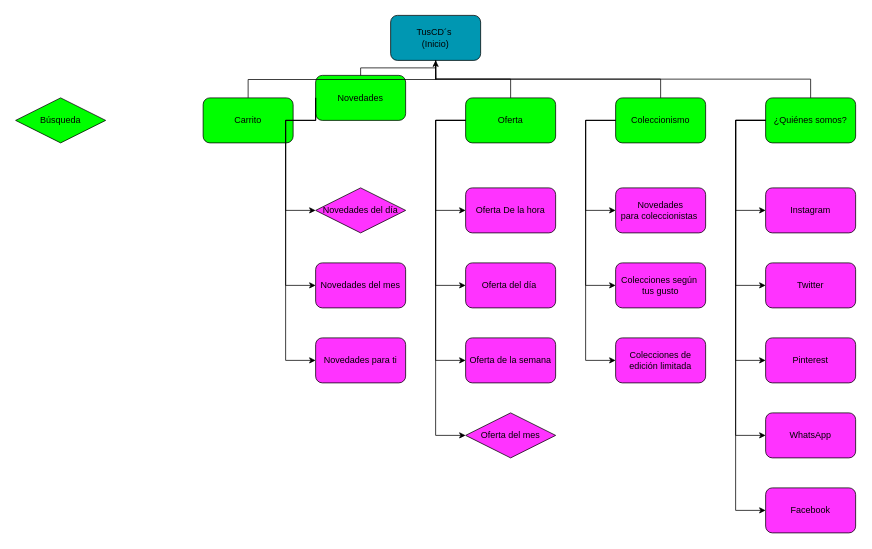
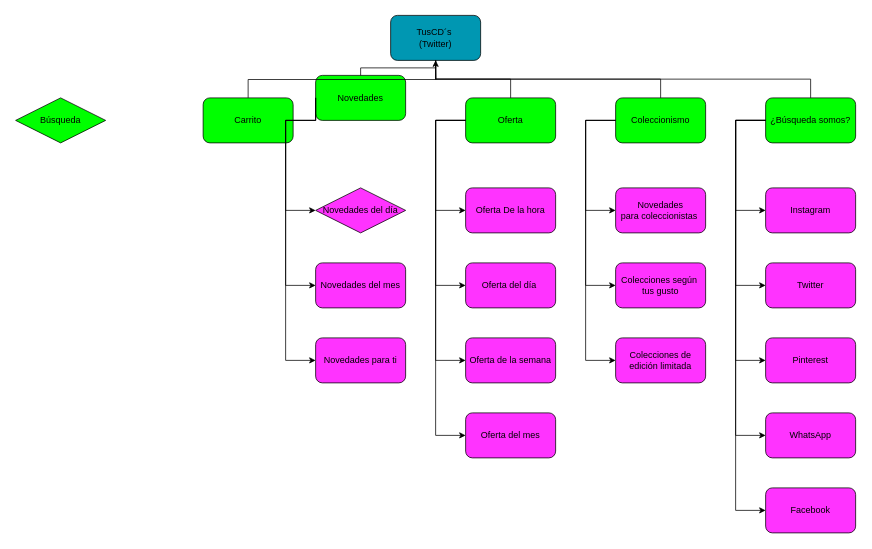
node "TusCD´s (Inicio)": label "TusCD´s (Inicio)" -> "TusCD´s (Twitter)"
node "¿Quiénes somos?": label "¿Quiénes somos?" -> "¿Búsqueda somos?"
node "Oferta del mes": shape diamond -> rounded rectangle
